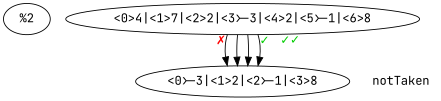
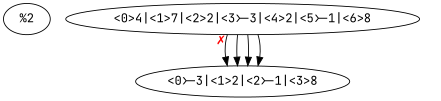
node "notTaken": removed
